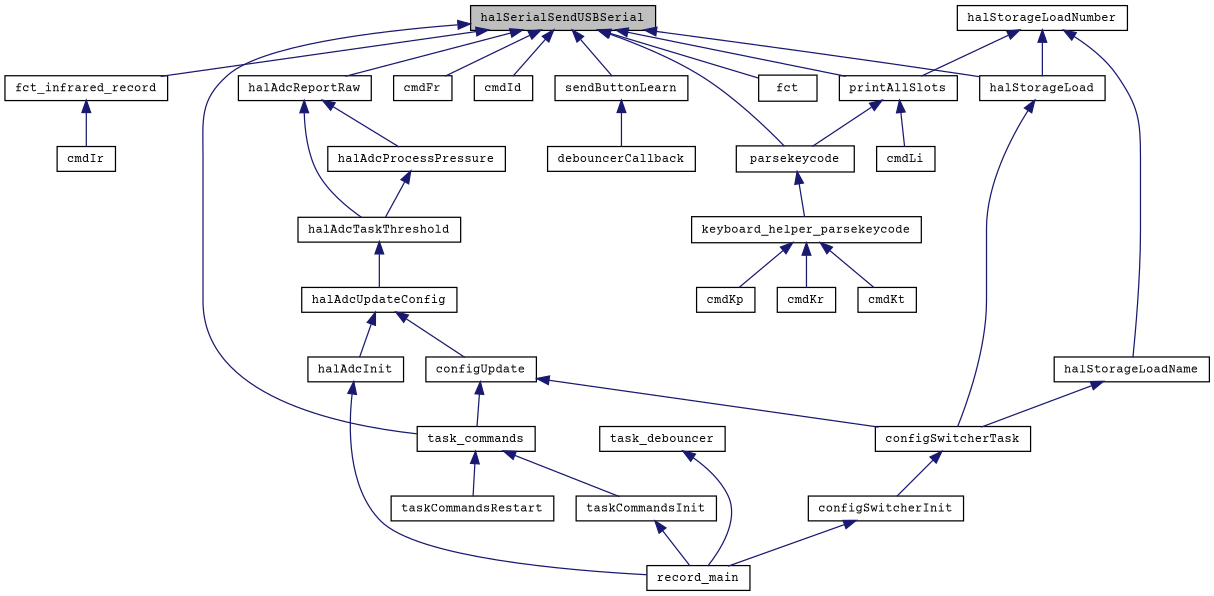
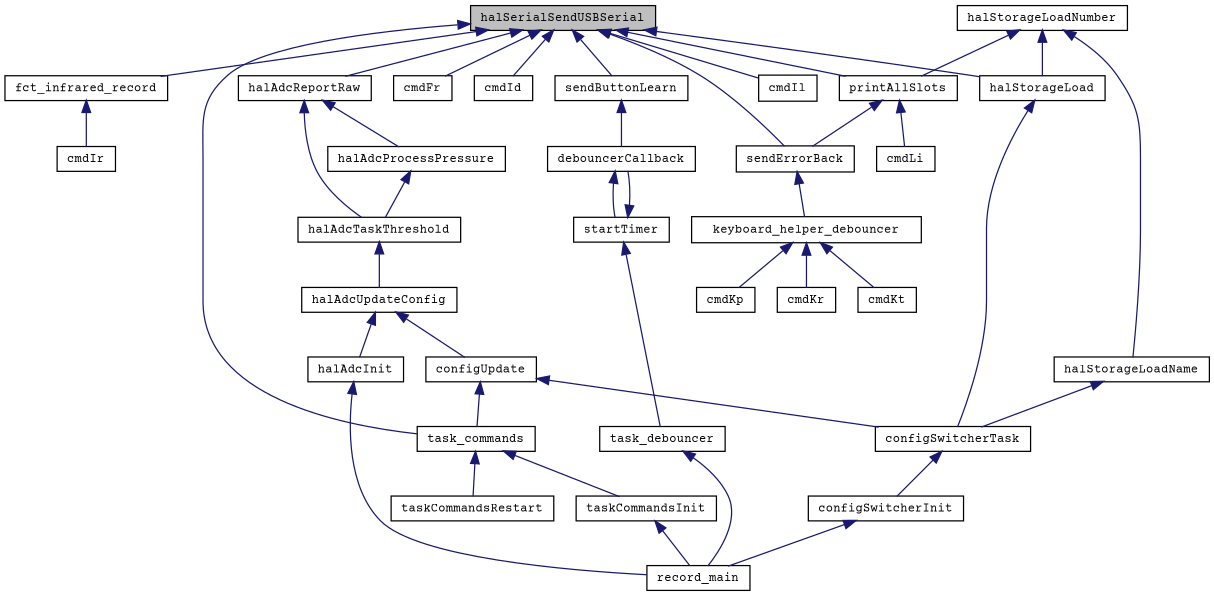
node "fct": label "fct" -> "cmdIl"
node "parsekeycode": label "parsekeycode" -> "sendErrorBack"
node "startTimer": added
node "keyboard_helper_parsekeycode": label "keyboard_helper_parsekeycode" -> "keyboard_helper_debouncer"
